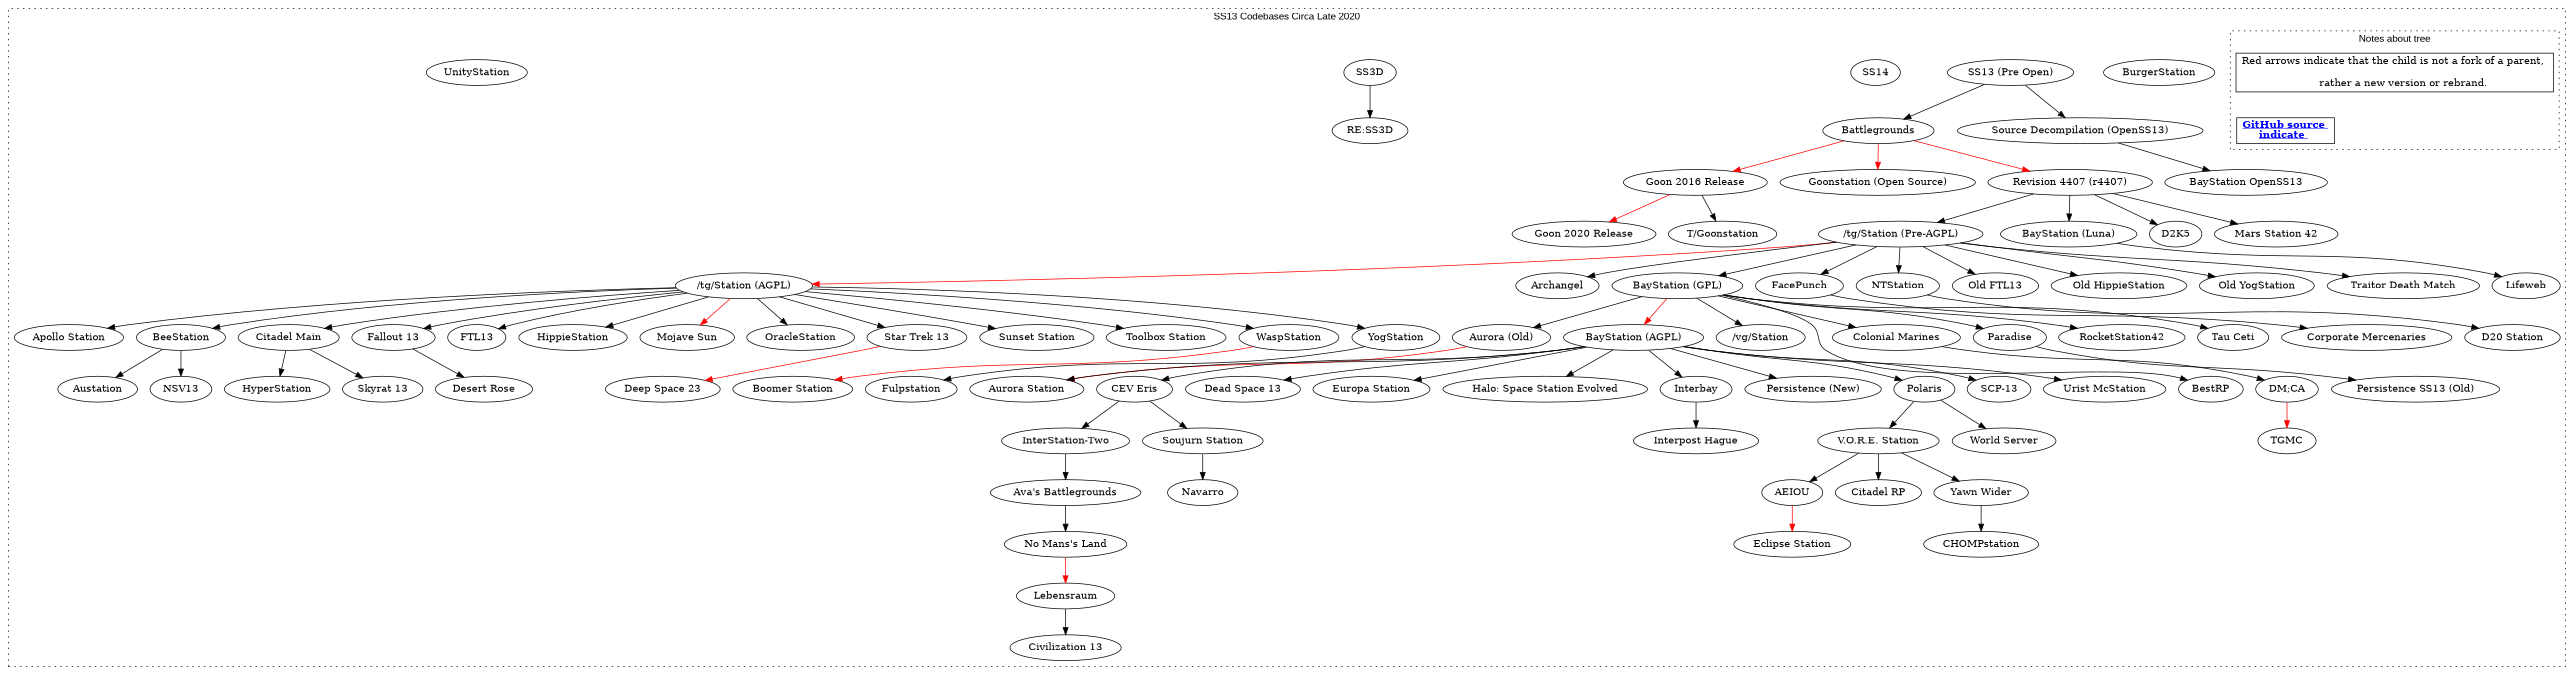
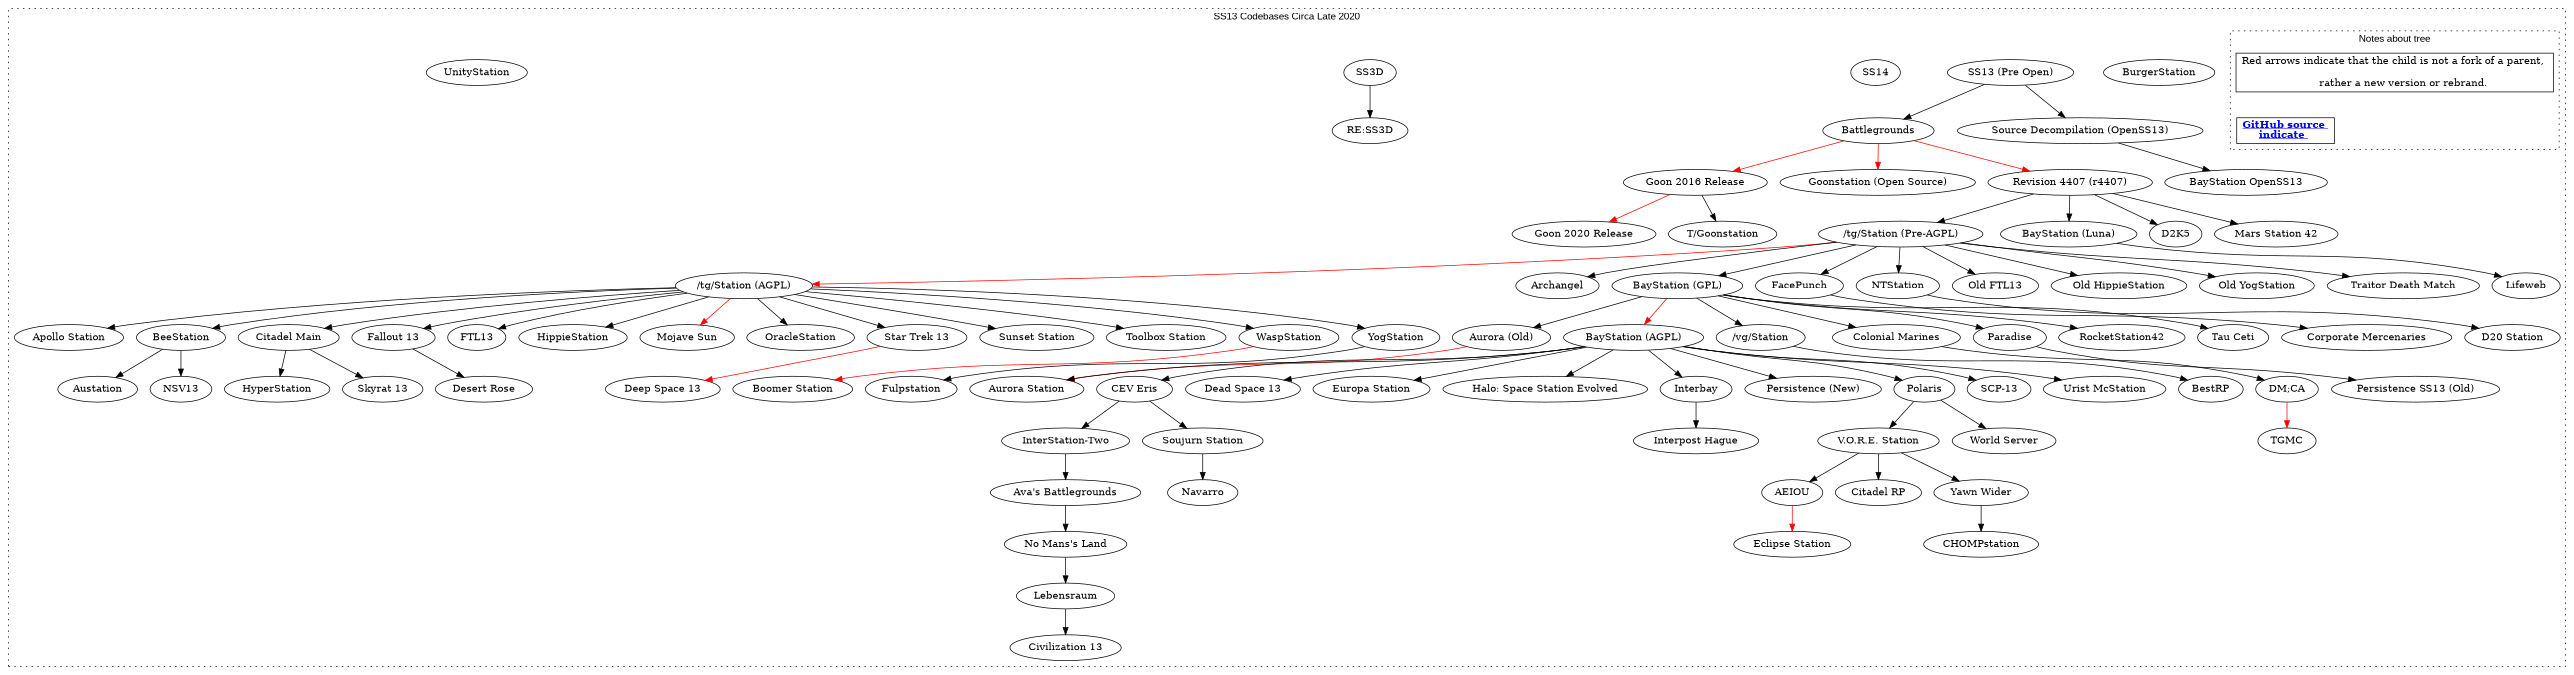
edge "BayStation (GPL)" -> "BestRP": now "/vg/Station" -> "BestRP"
node "Deep Space 23": label "Deep Space 23" -> "Deep Space 13"
edge "No Mans's Land" -> "Lebensraum": color red -> black
